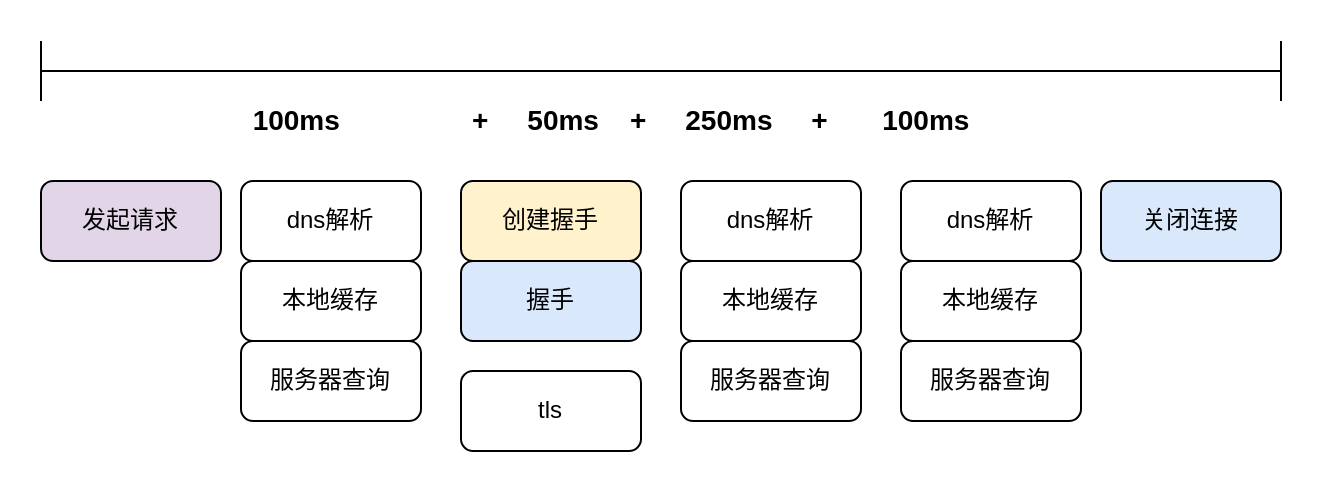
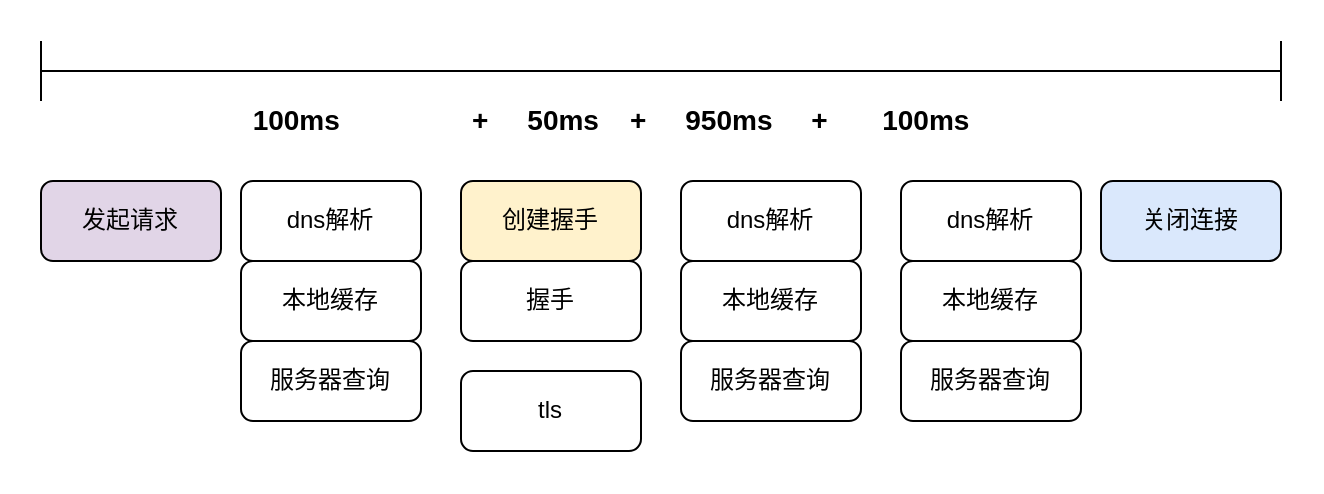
node "100ms + 50ms + 250ms + 100ms": label "100ms + 50ms + 250ms + 100ms" -> "100ms + 50ms + 950ms + 100ms"
node "握手": fillcolor #dae8fc -> #ffffff
